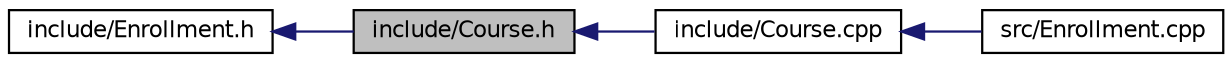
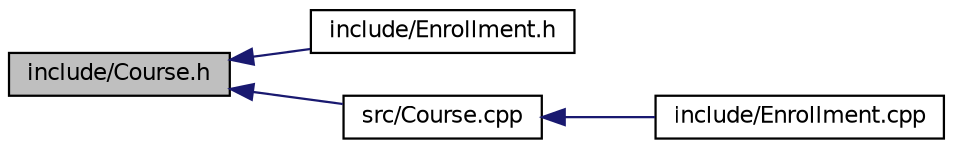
edge "include/Course.h" -> "include/Enrollment.h": reversed
node "include/Course.cpp": label "include/Course.cpp" -> "src/Course.cpp"
node "src/Enrollment.cpp": label "src/Enrollment.cpp" -> "include/Enrollment.cpp"
